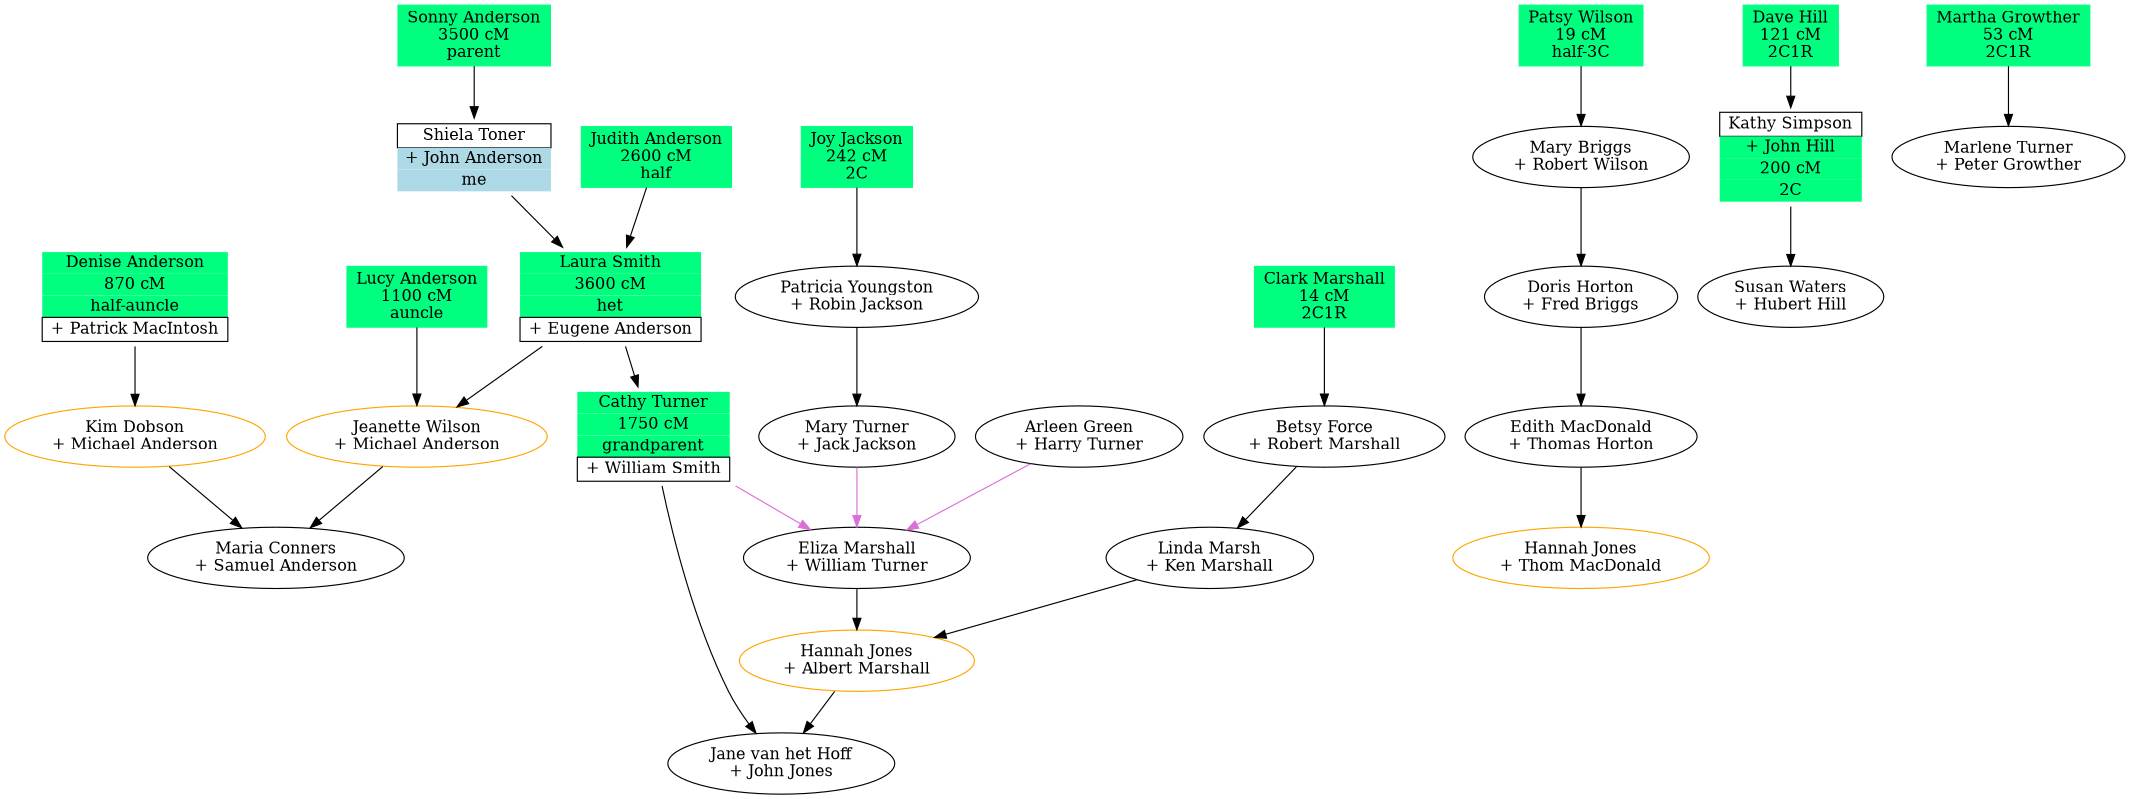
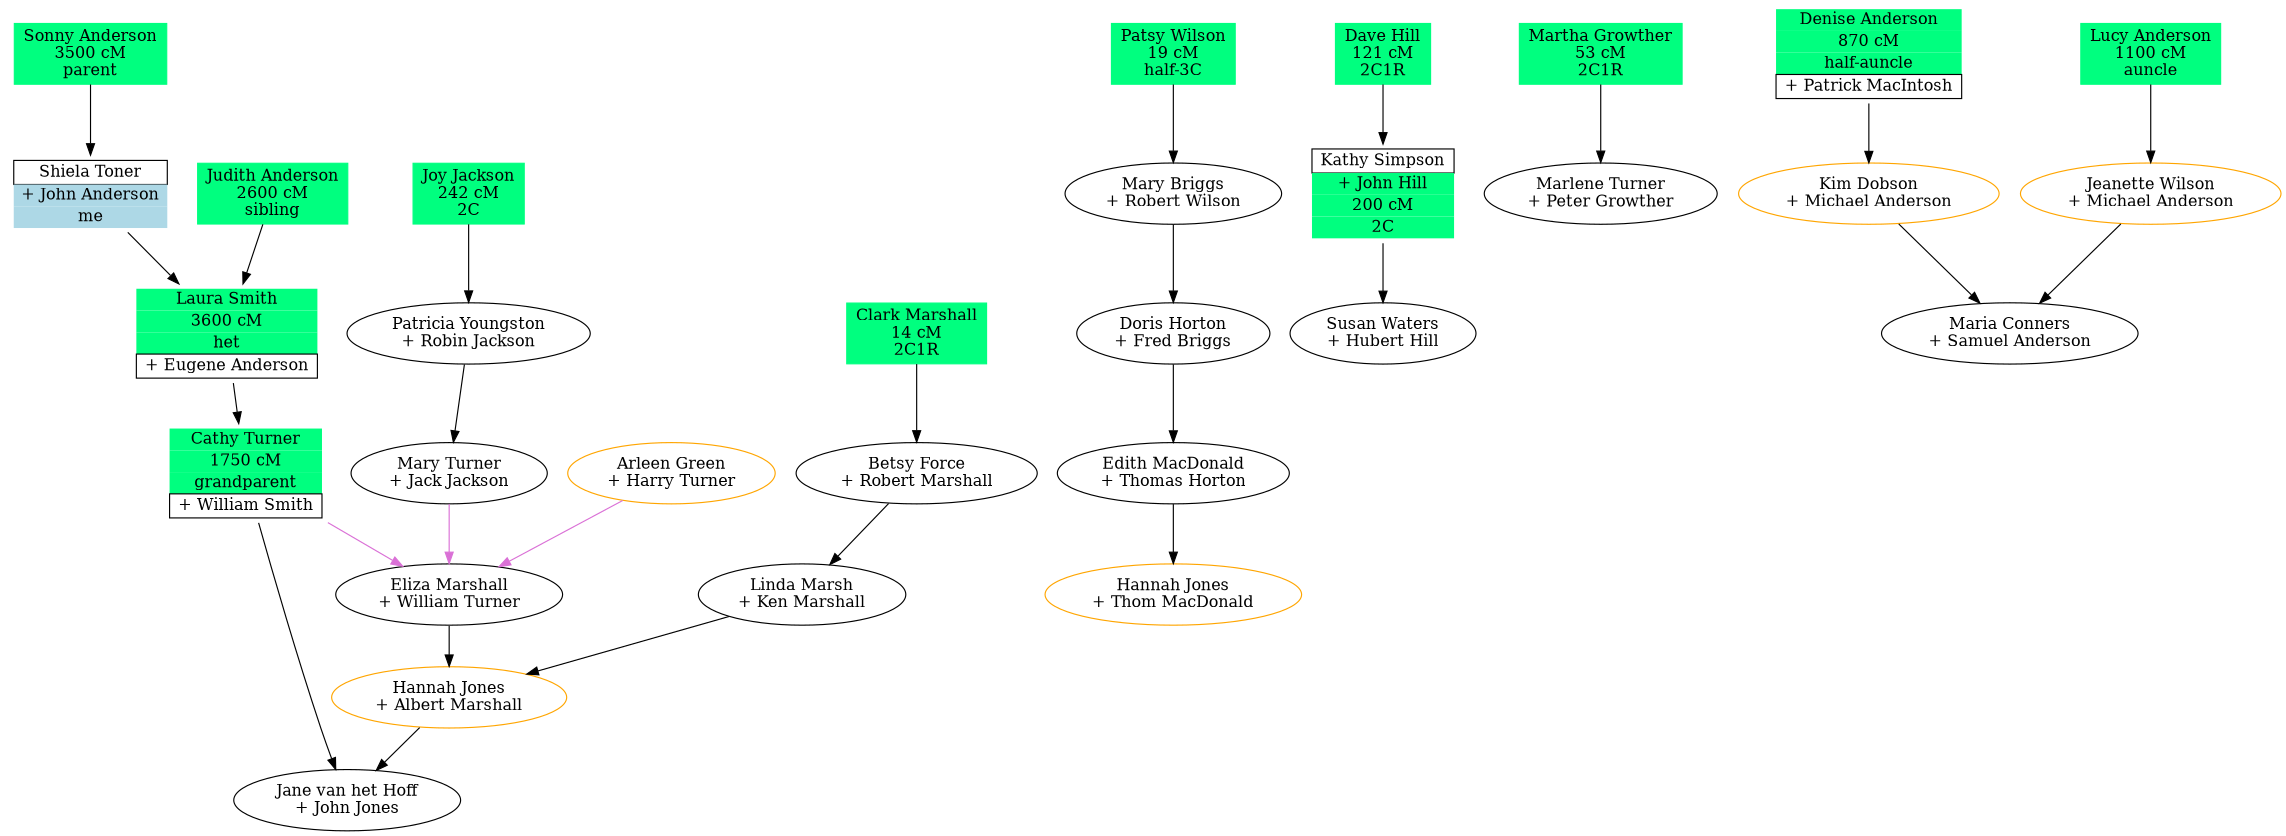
node "Judith Anderson 2600 cM half": label "Judith Anderson 2600 cM half" -> "Judith Anderson 2600 cM sibling"
edge "Laura Smith" -> "Jeanette Wilson + Michael Anderson": removed
node "Arleen Green + Harry Turner": color black -> orange
